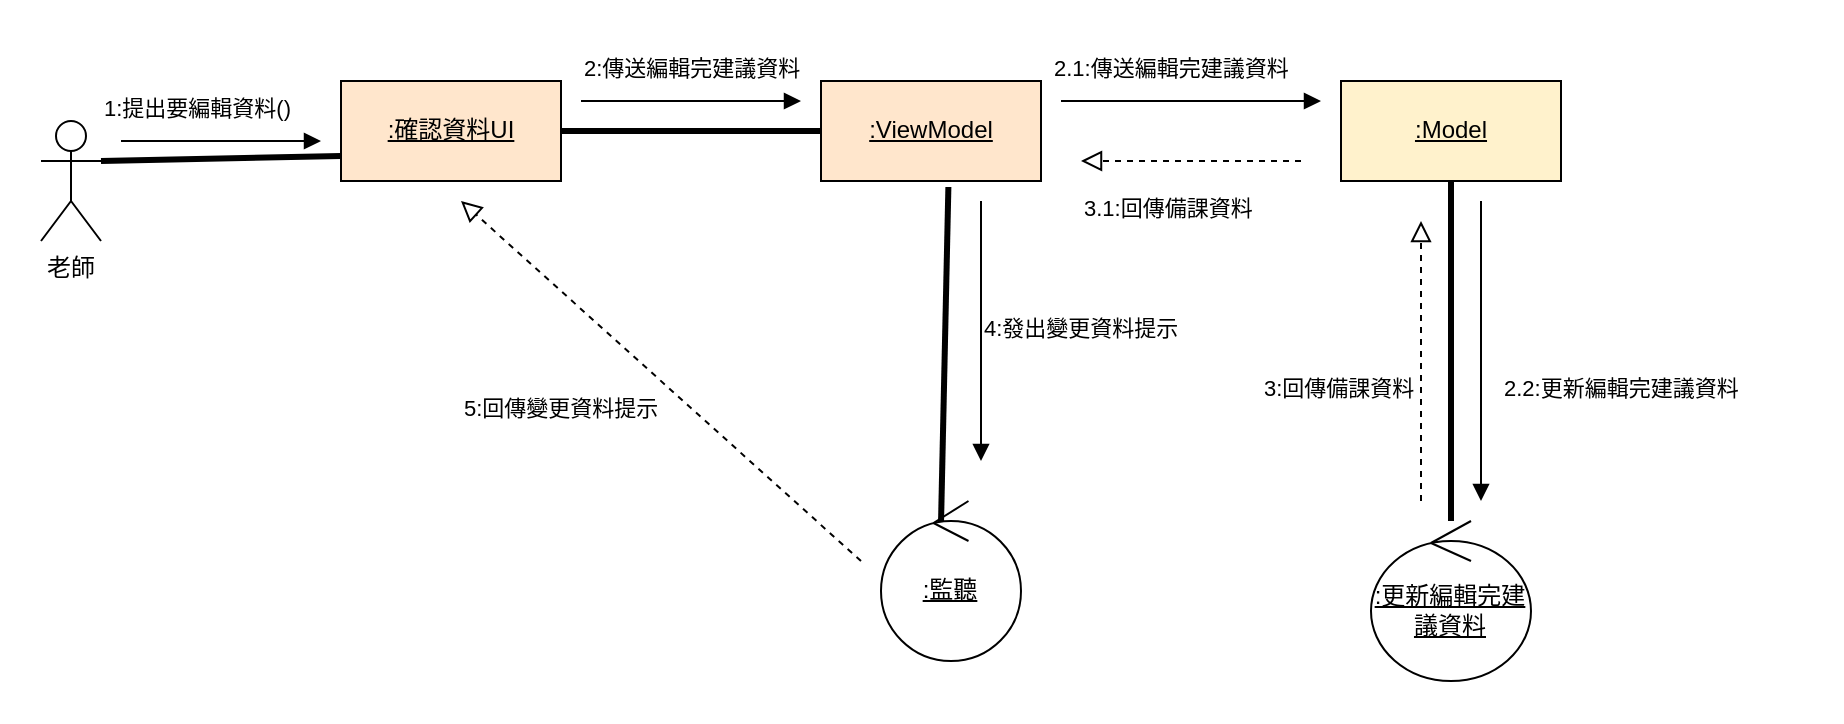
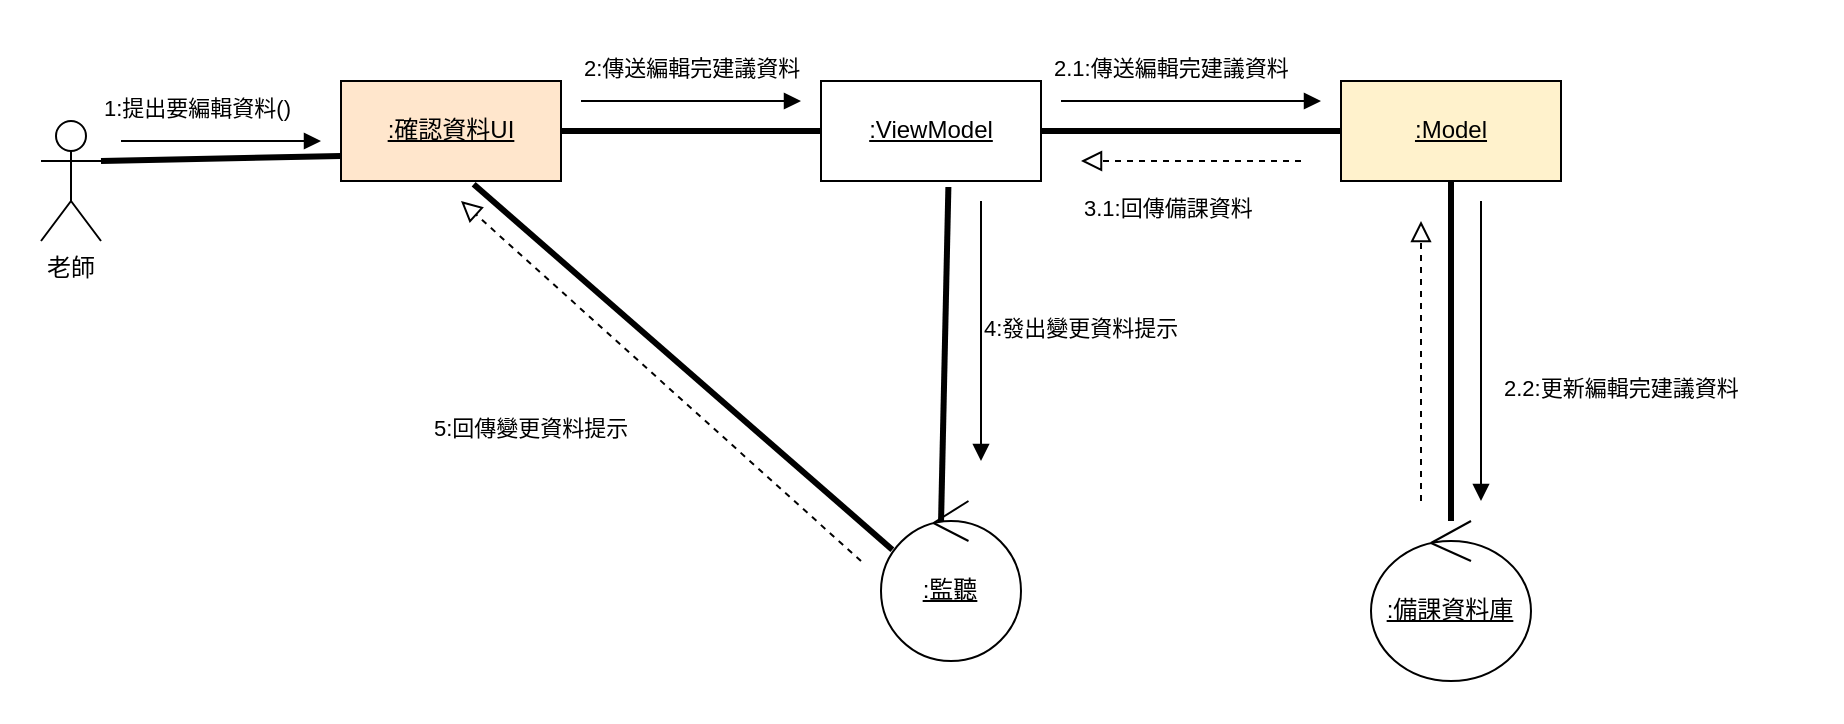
node ":ViewModel": fillcolor #ffe6cc -> #ffffff
edge ":ViewModel" -- ":Model": added
edge ":確認資料UI" -- ":監聽": added
node "3:回傳備課資料": removed
node "5:回傳變更資料提示": moved (591, 421) -> (561, 441)
node ":更新編輯完建議資料": label ":更新編輯完建議資料" -> ":備課資料庫"
